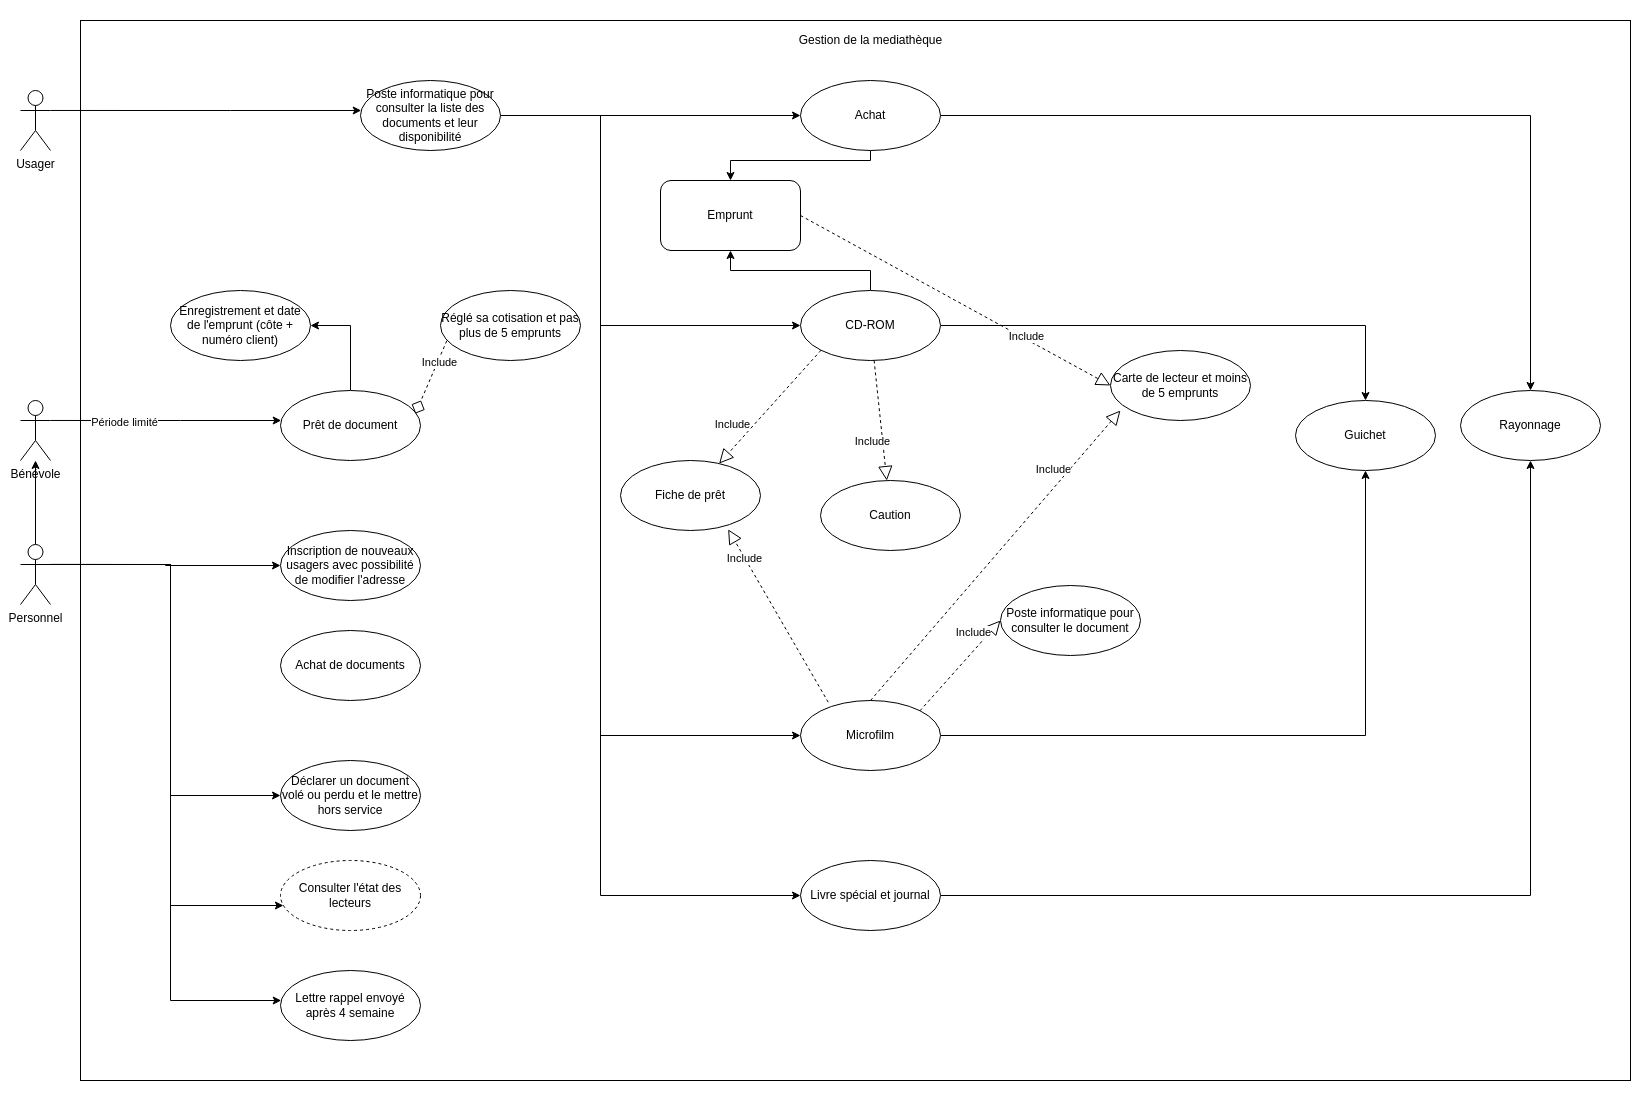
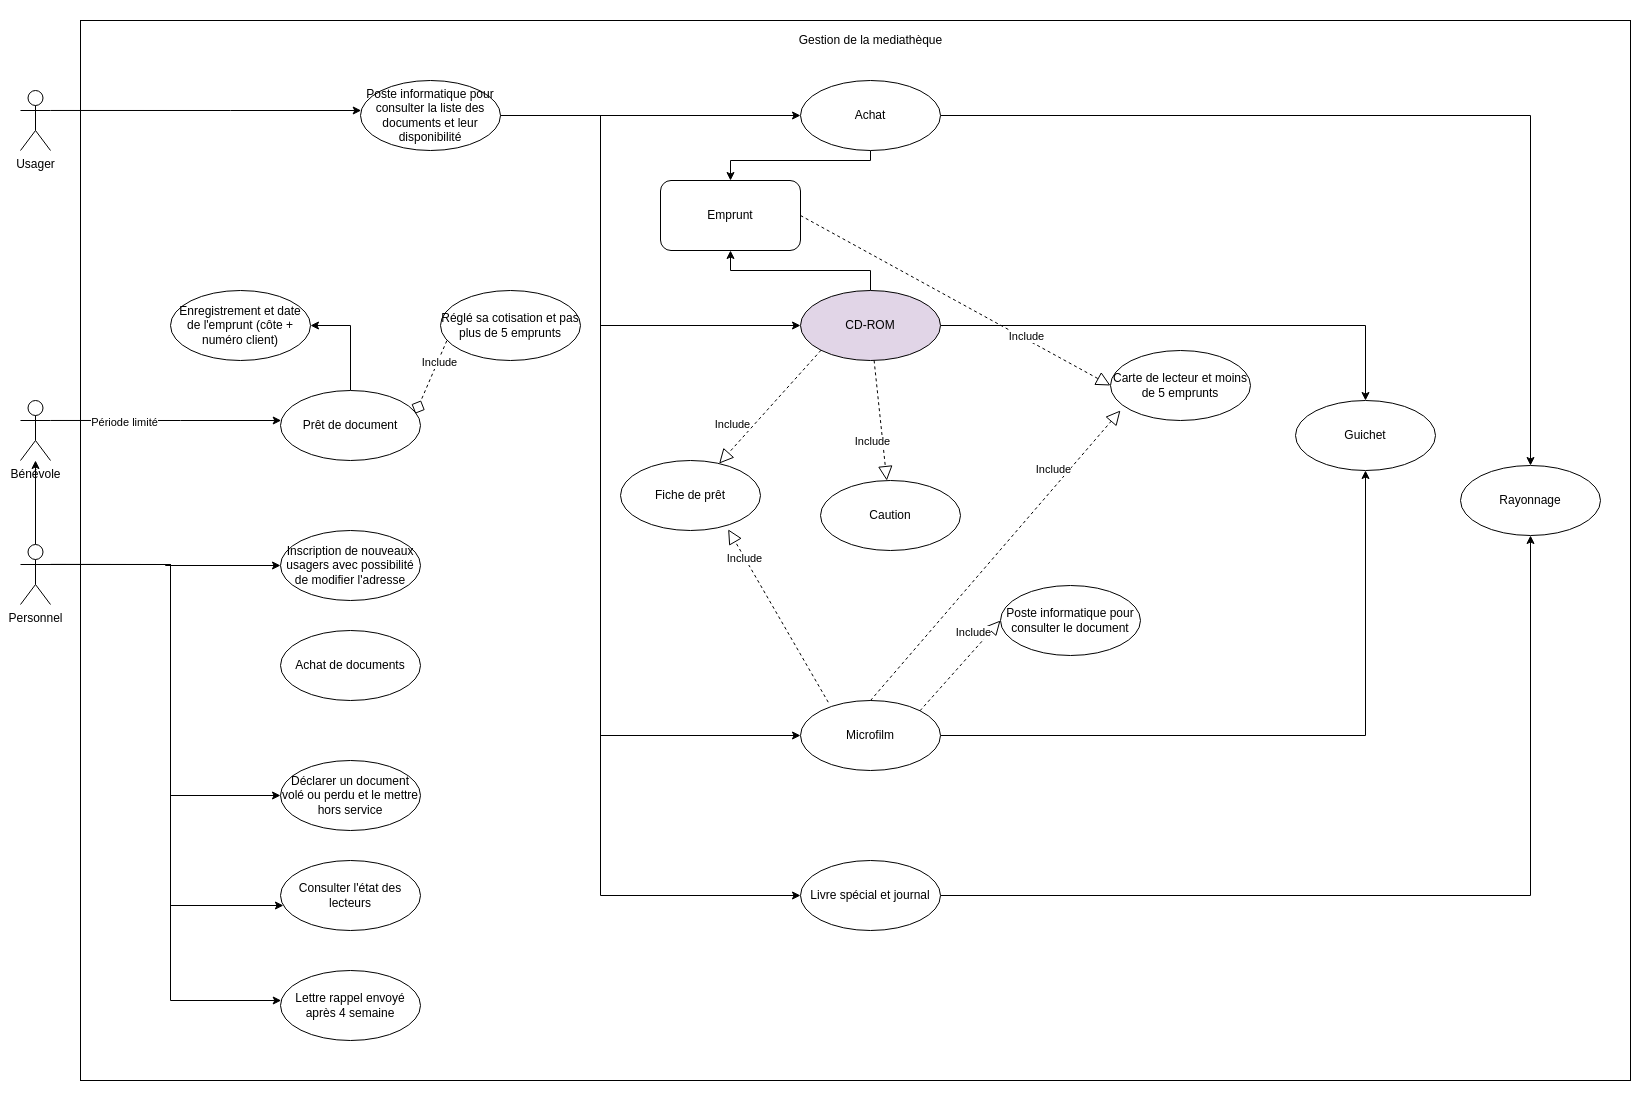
node "CD-ROM": fillcolor #ffffff -> #e1d5e7
node "Rayonnage": moved (1531, 426) -> (1531, 501)
node "Consulter l'état des lecteurs": style dashed -> solid
